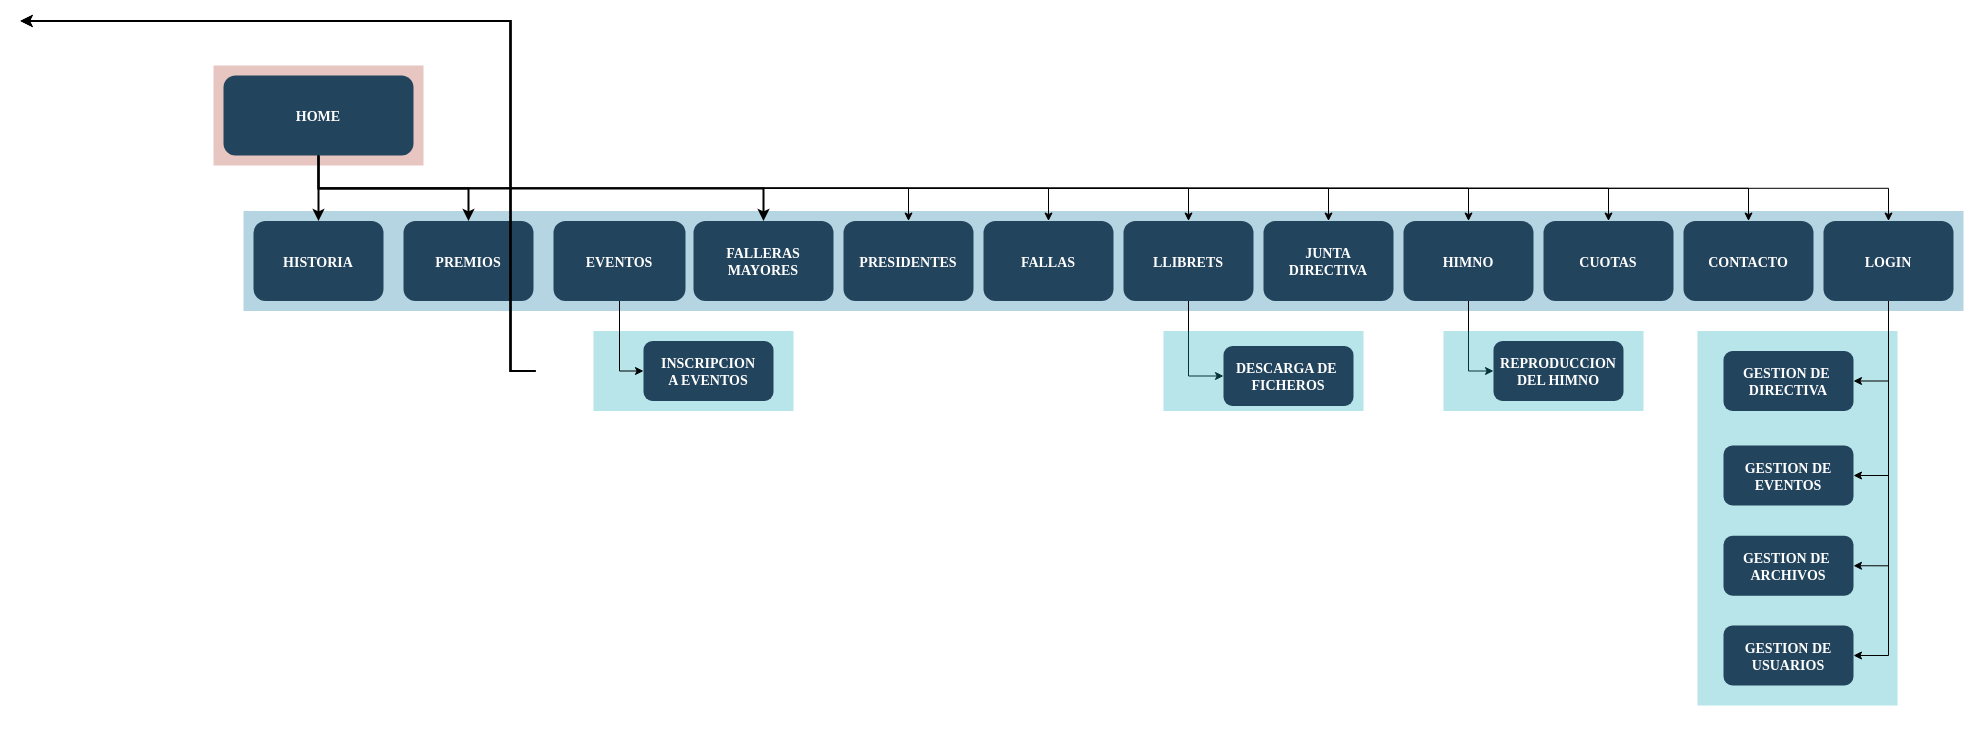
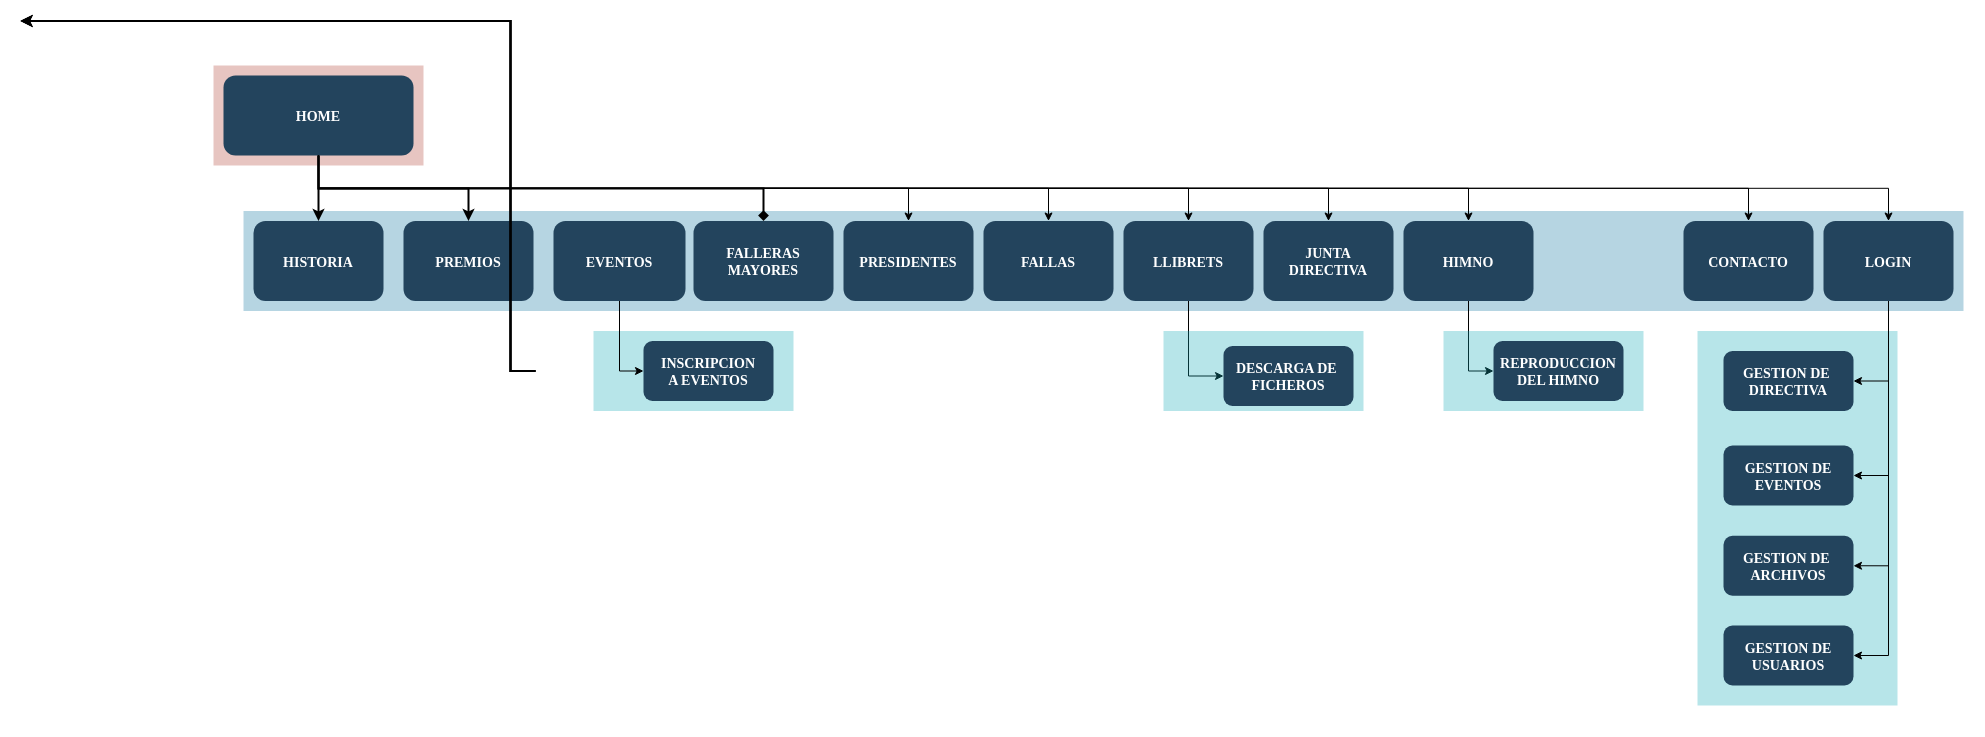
edge "HOME" -> "CUOTAS": removed
edge "HOME" -> "FALLERAS MAYORES": arrowhead classic -> diamond
node "CUOTAS": removed
